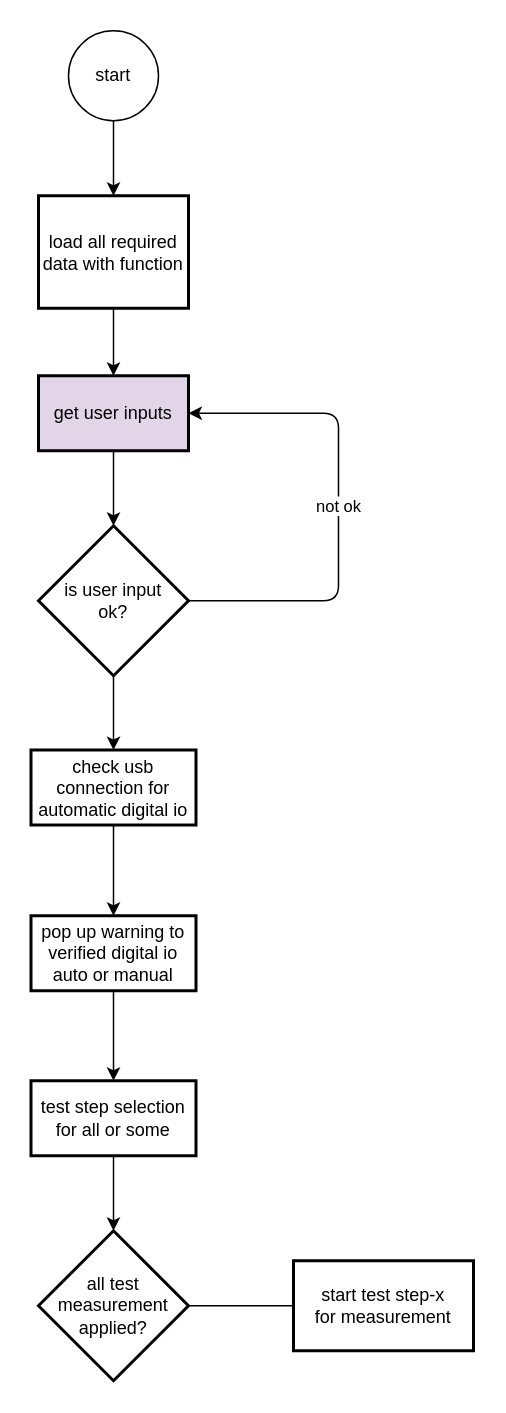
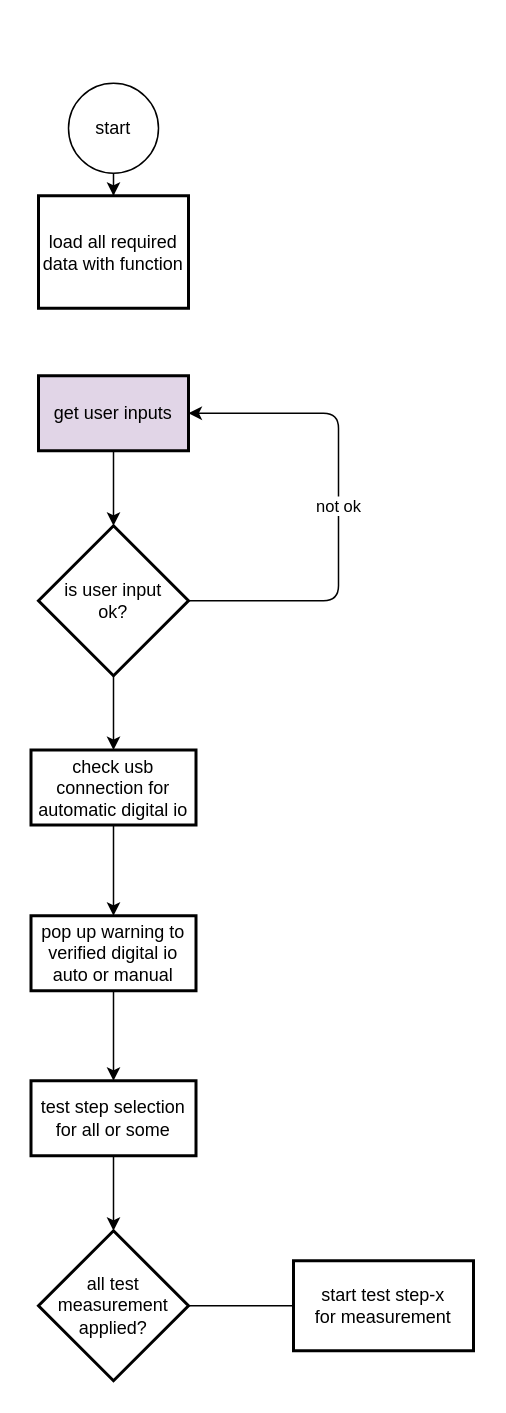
node "start": moved (113, 76) -> (113, 128)
edge "load all required data with function" -> "get user inputs": removed
